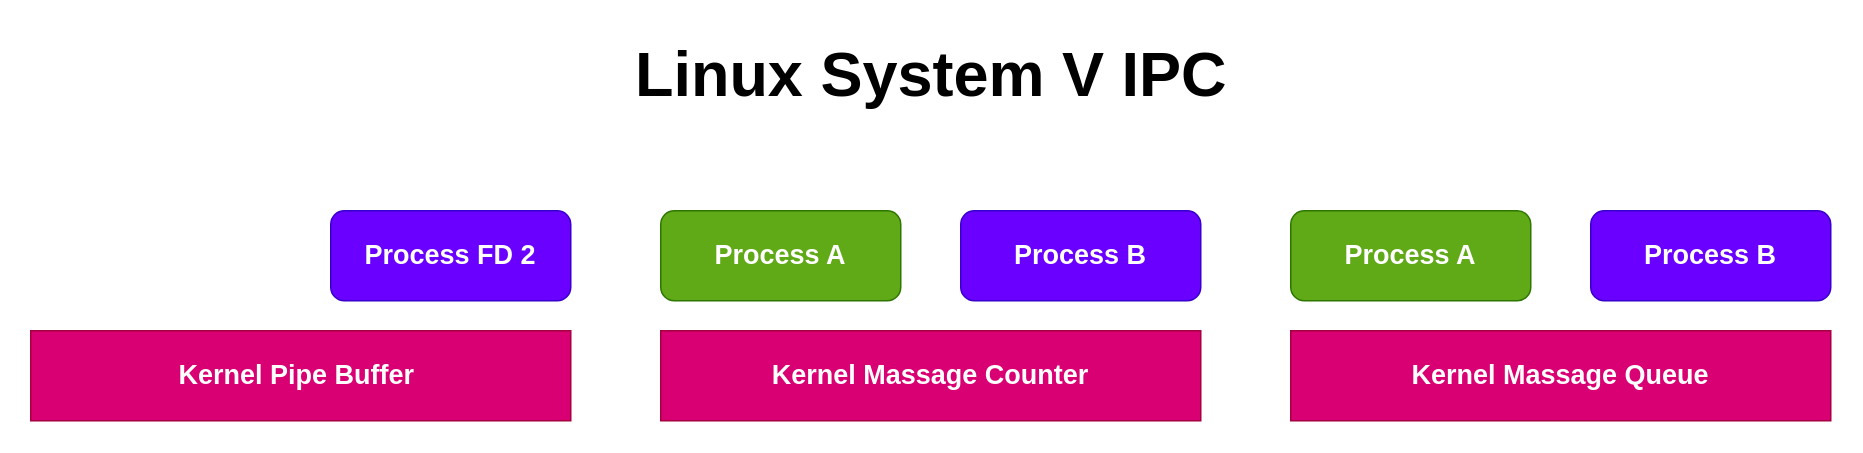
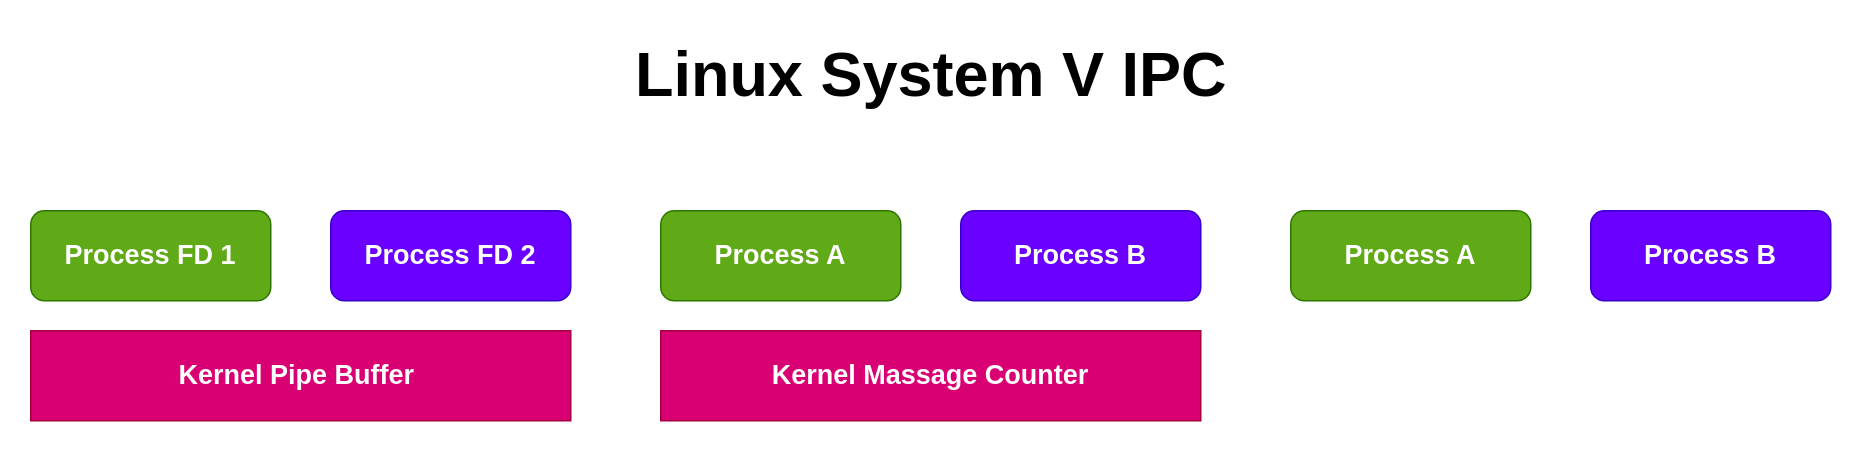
node "Process FD 1": added
node "Kernel Massage Queue": removed
